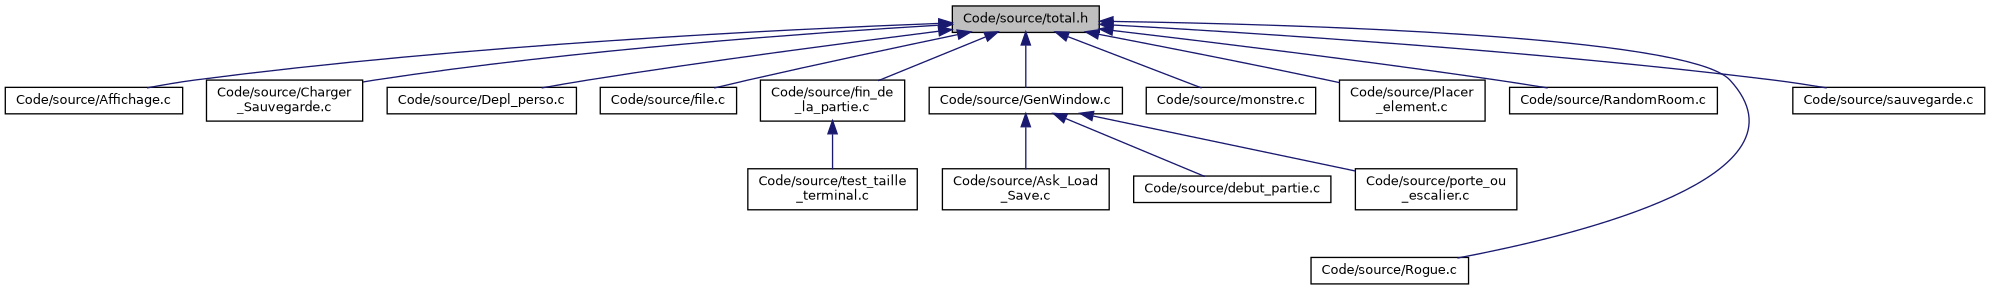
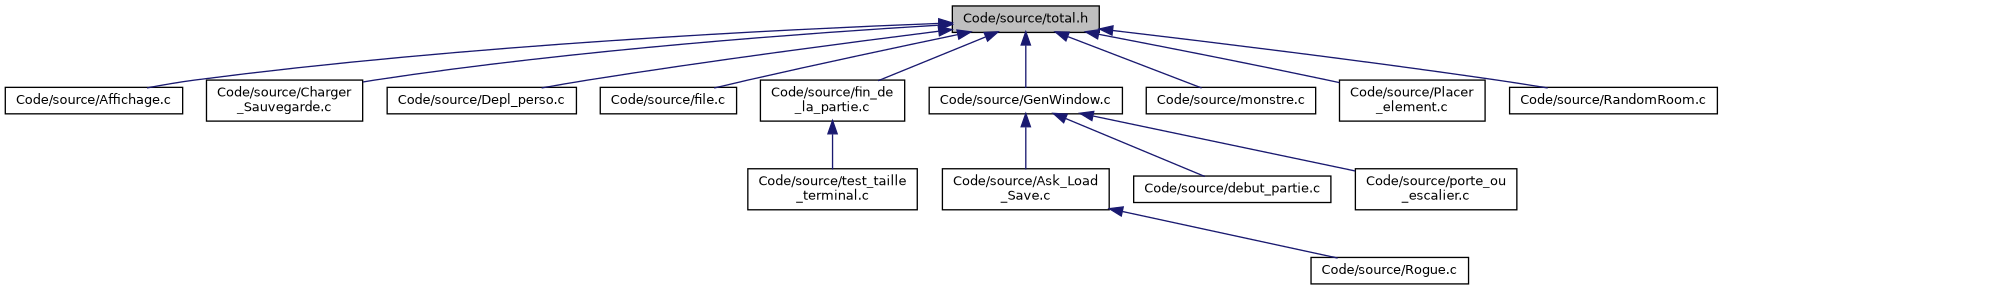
edge "Code/source/Rogue.c" -> "Code/source/total.h": now "Code/source/Rogue.c" -> "Code/source/Ask_Load _Save.c"
node "Code/source/sauvegarde.c": removed
